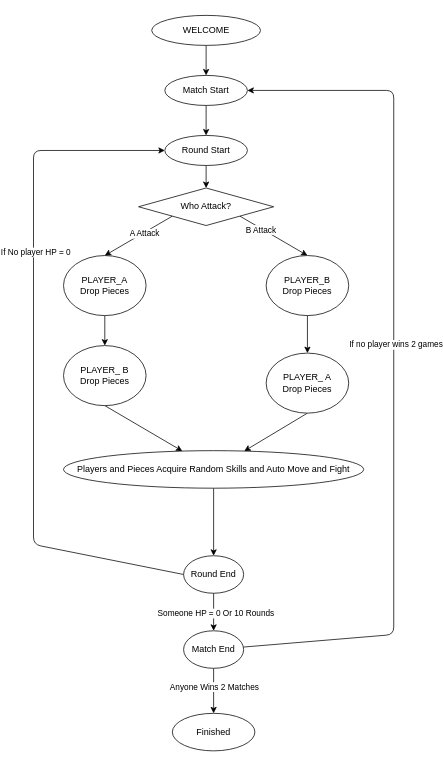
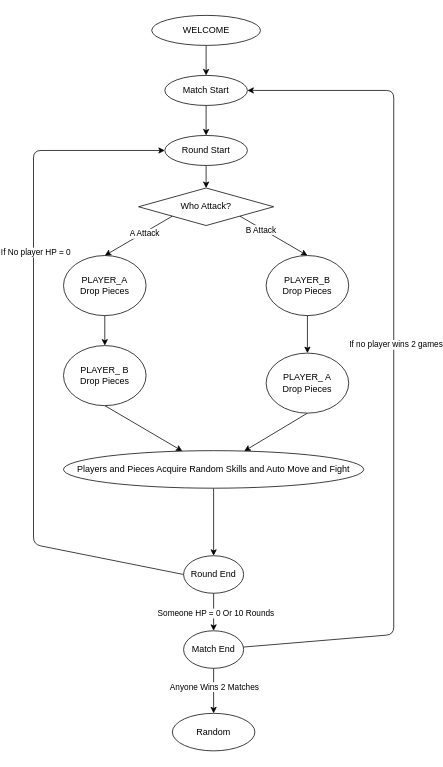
node "Finished": label "Finished" -> "Random"
